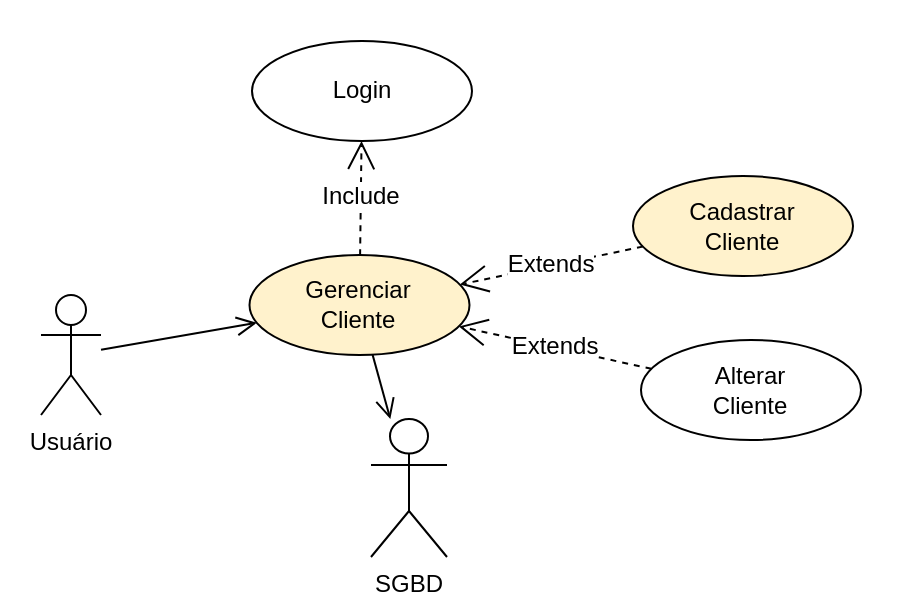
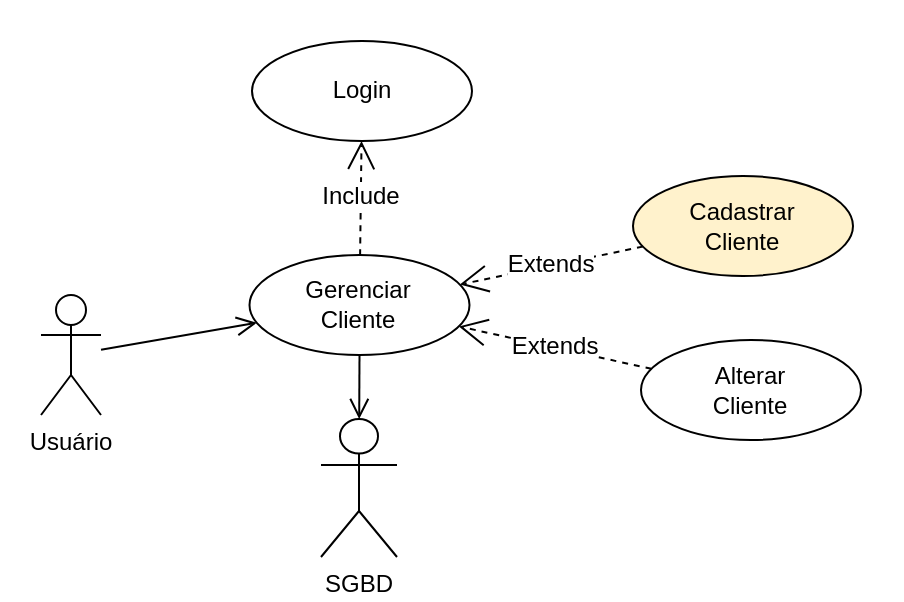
node "Gerenciar Cliente": fillcolor #fff2cc -> #ffffff
node "SGBD": moved (409, 488) -> (359, 488)
